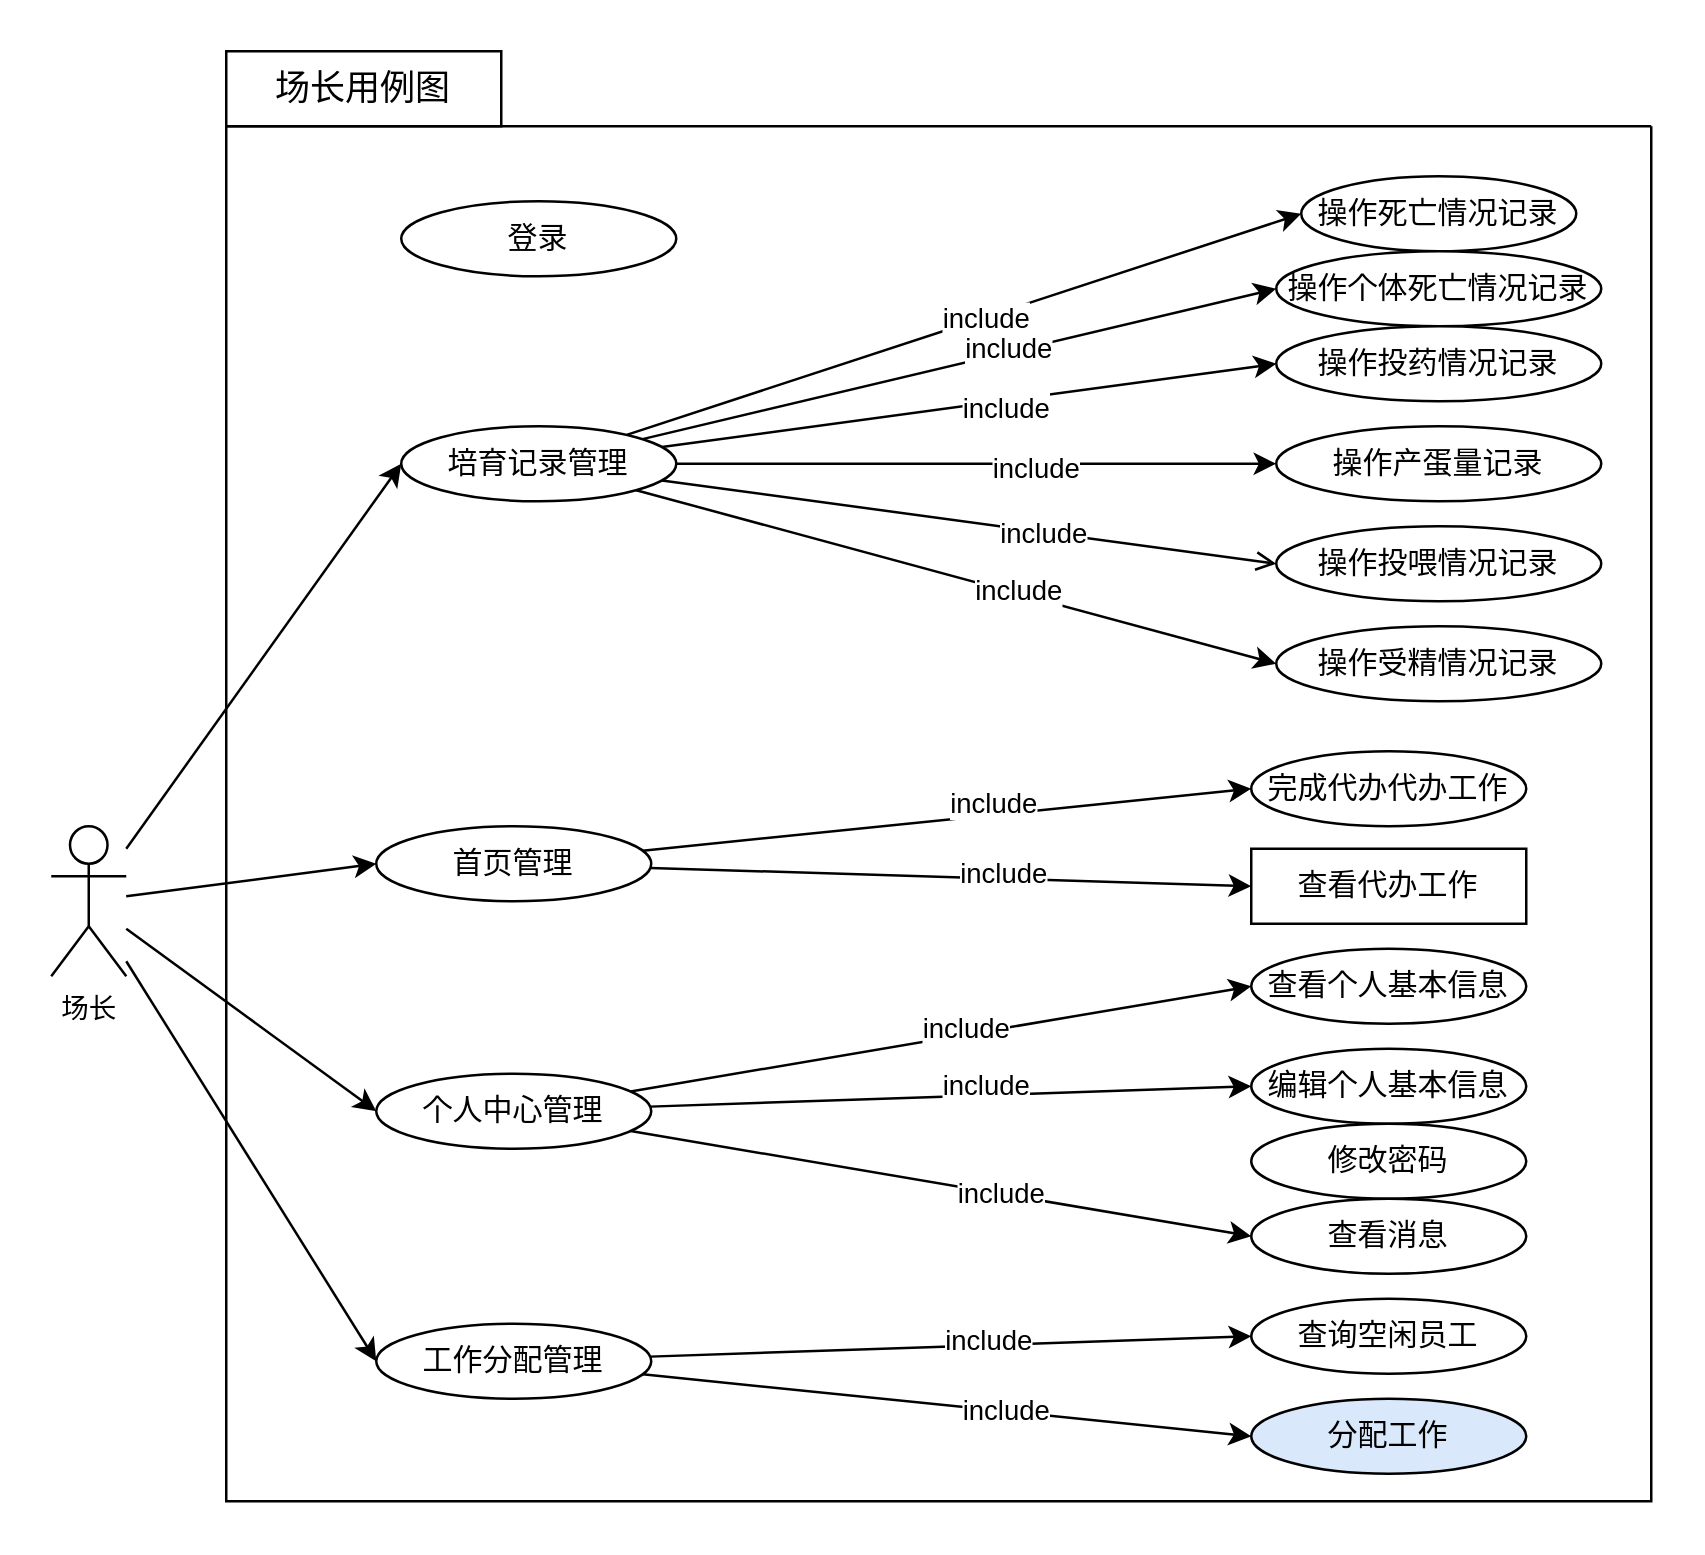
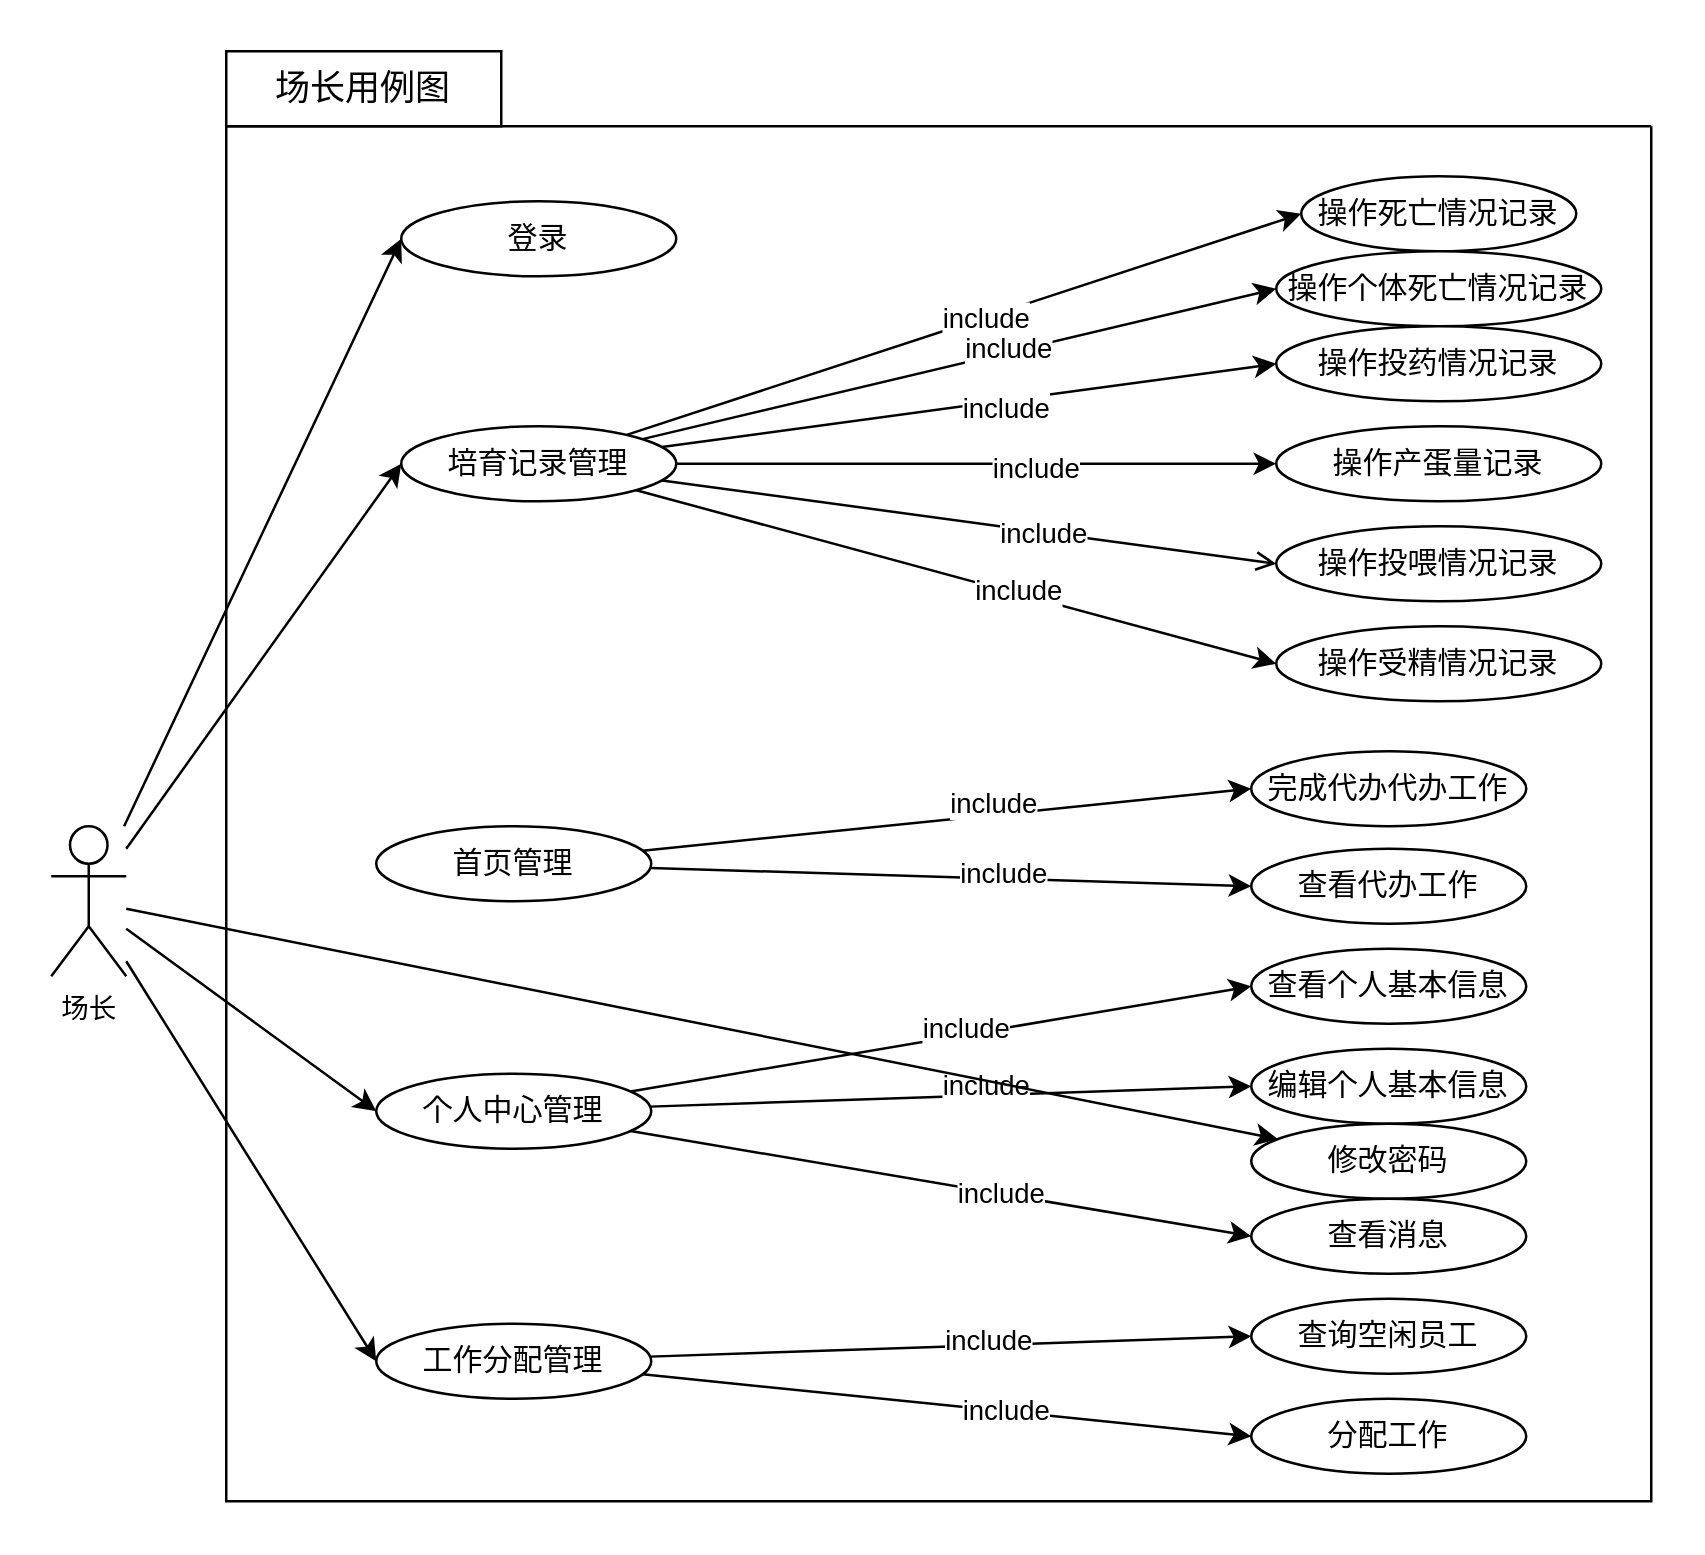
edge "场长" -> "登录": added
edge "场长" -> "首页管理": now "场长" -> "修改密码"
node "查看代办工作": shape rectangle -> ellipse
node "分配工作": fillcolor #dae8fc -> #ffffff
